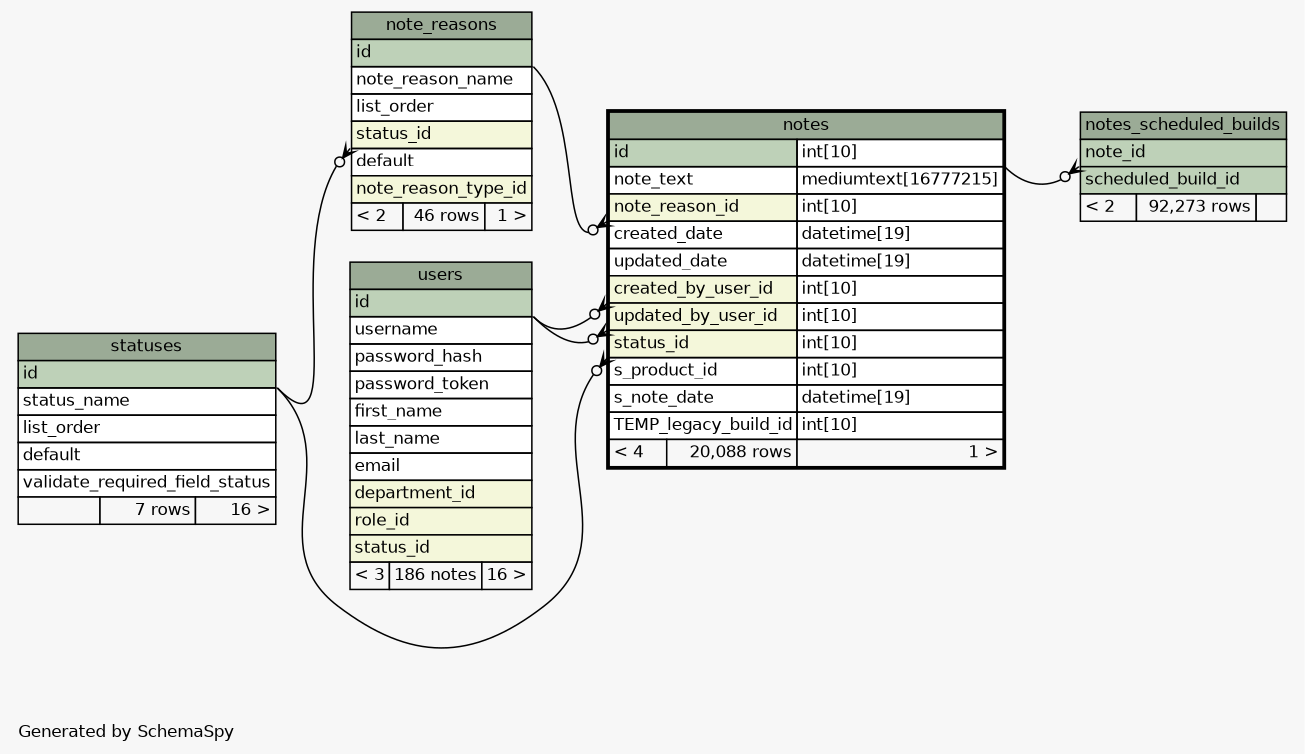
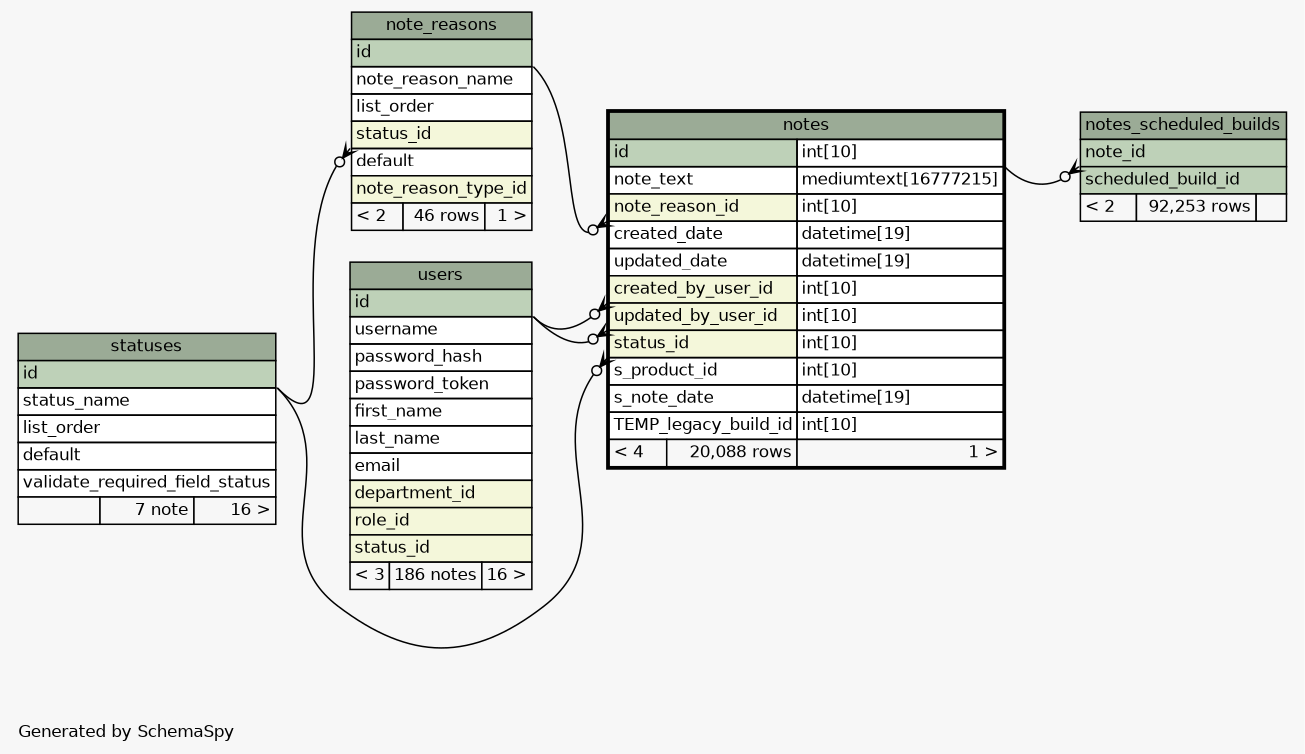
node "notes_scheduled_builds": text "92,273 rows" -> "92,253 rows"
node "statuses": text "7 rows" -> "7 note"
